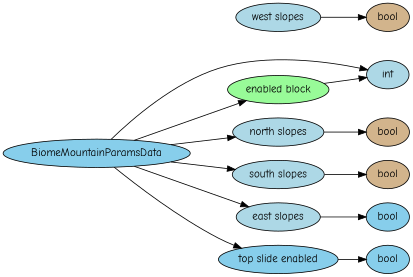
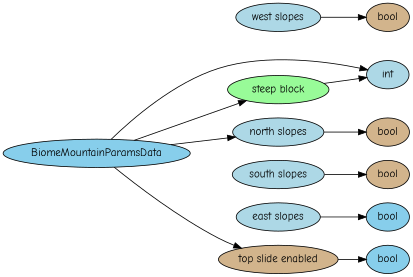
node "enabled block": label "enabled block" -> "steep block"
edge "BiomeMountainParamsData" -> "south slopes": removed
edge "BiomeMountainParamsData" -> "east slopes": removed
node "top slide enabled": fillcolor skyblue -> tan
